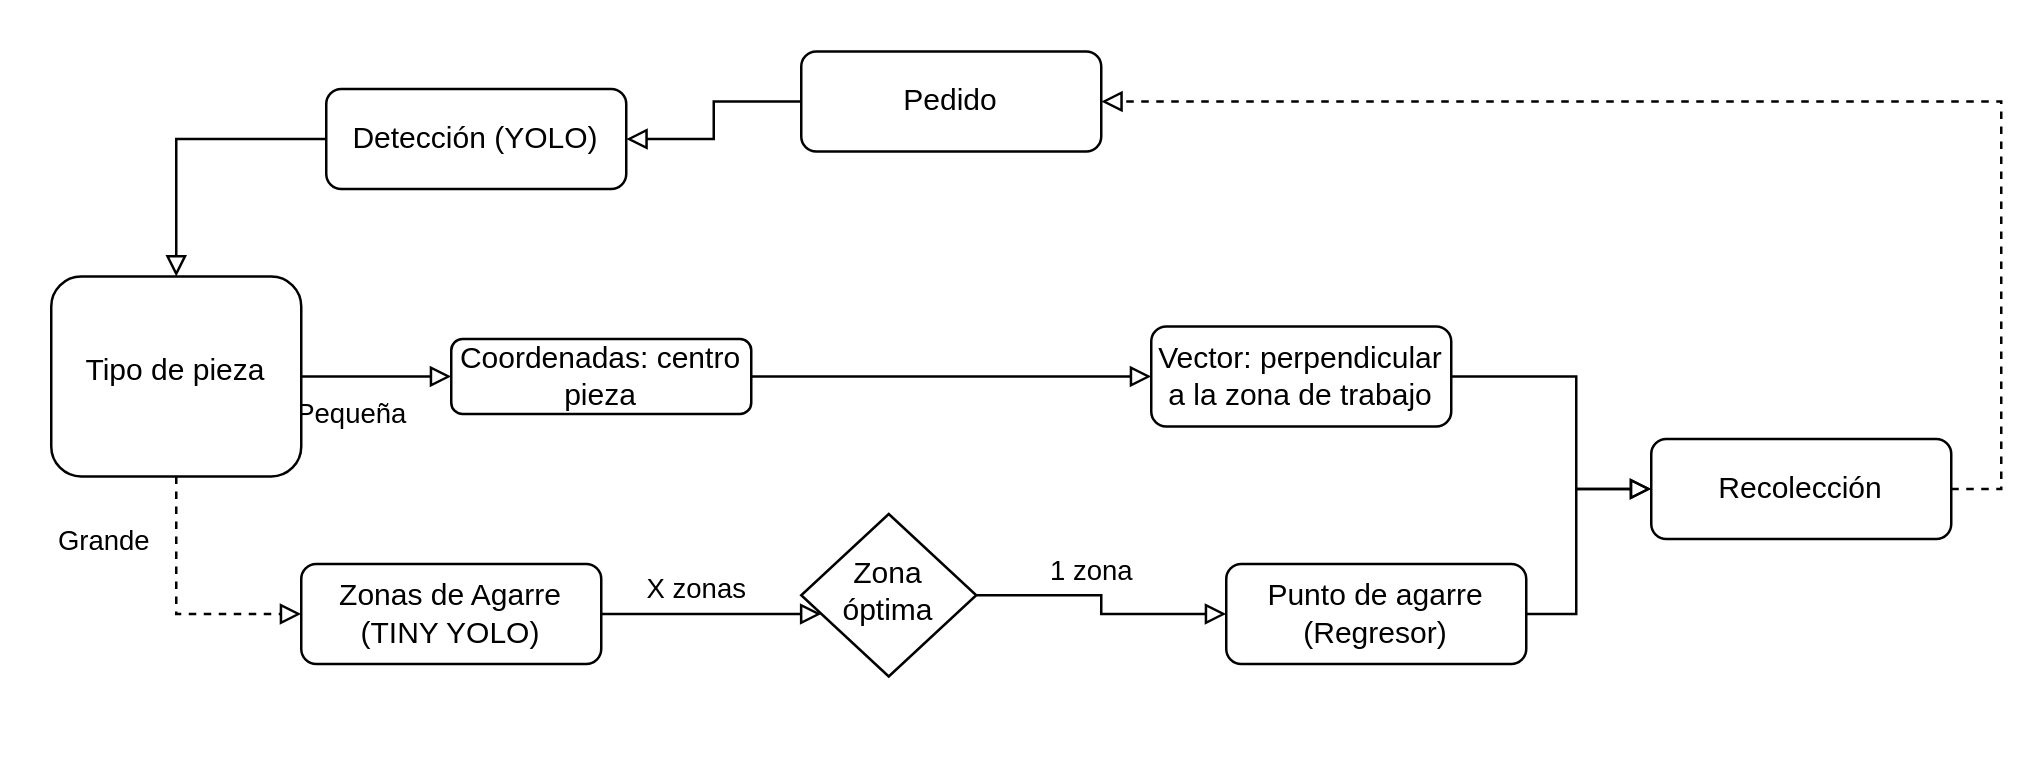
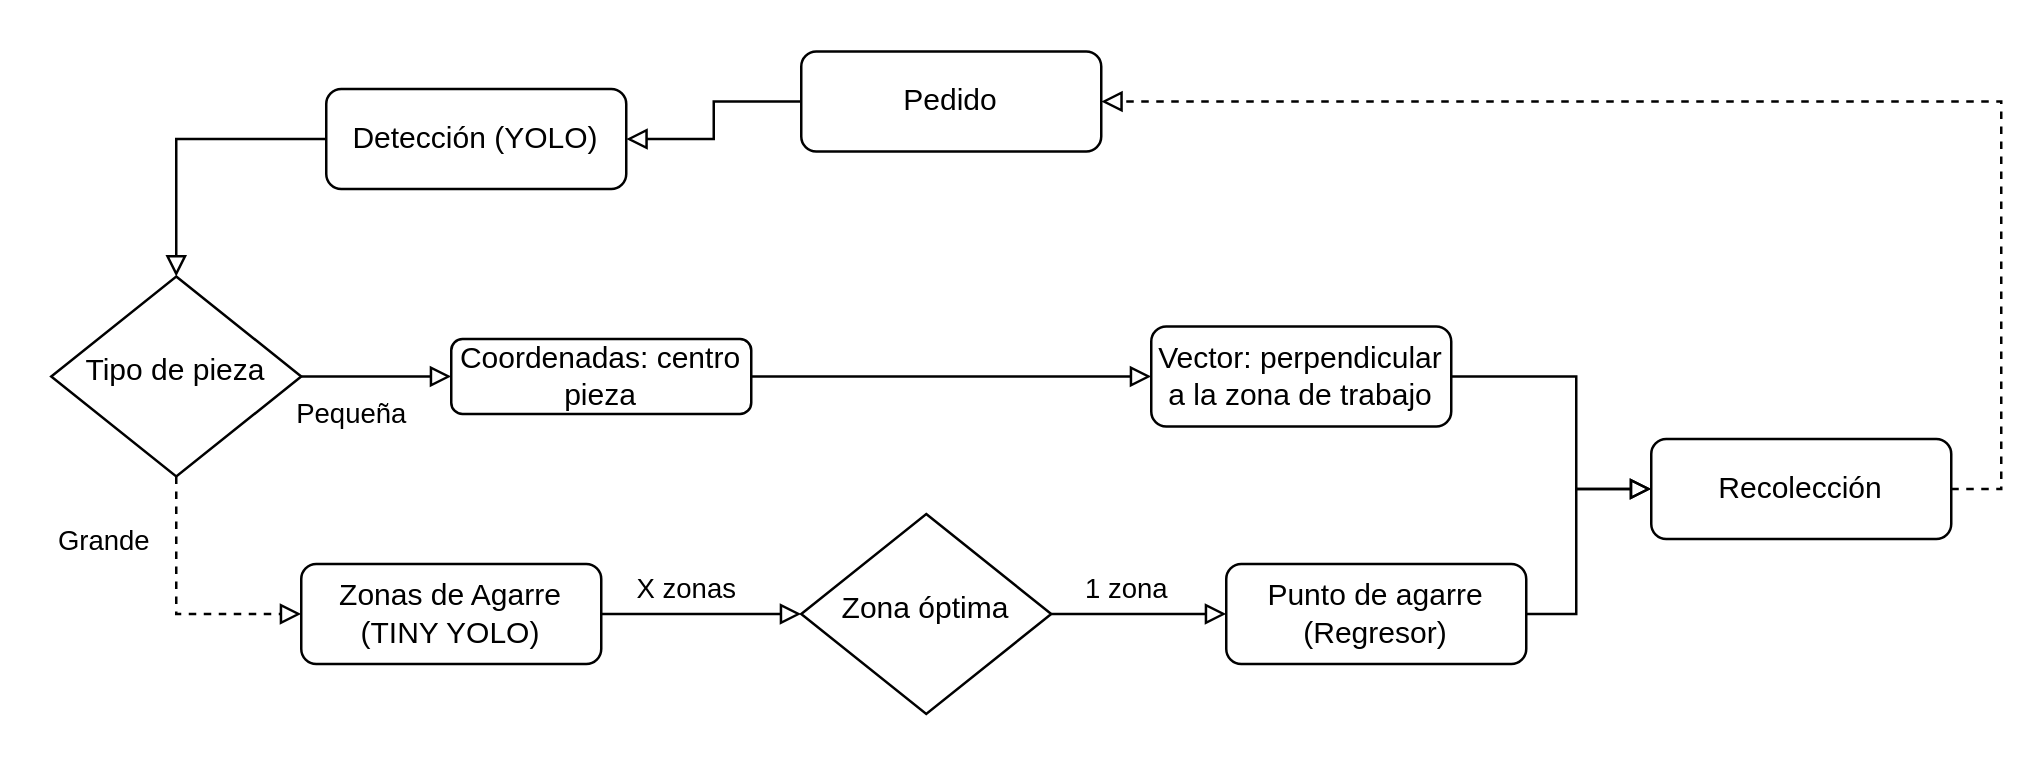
node "Tipo de pieza": shape rounded rectangle -> diamond
node "Zona óptima": size 175x163 -> 250x200
